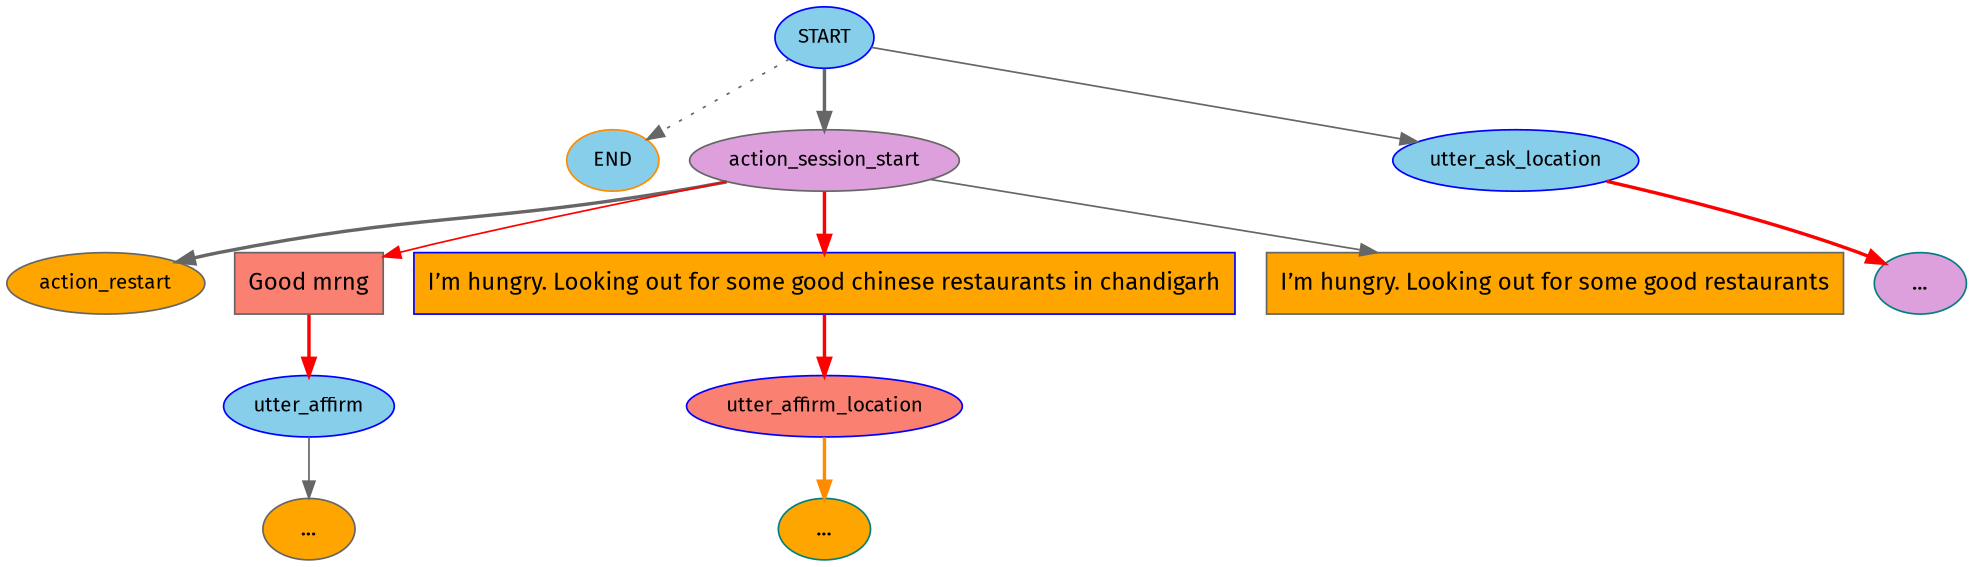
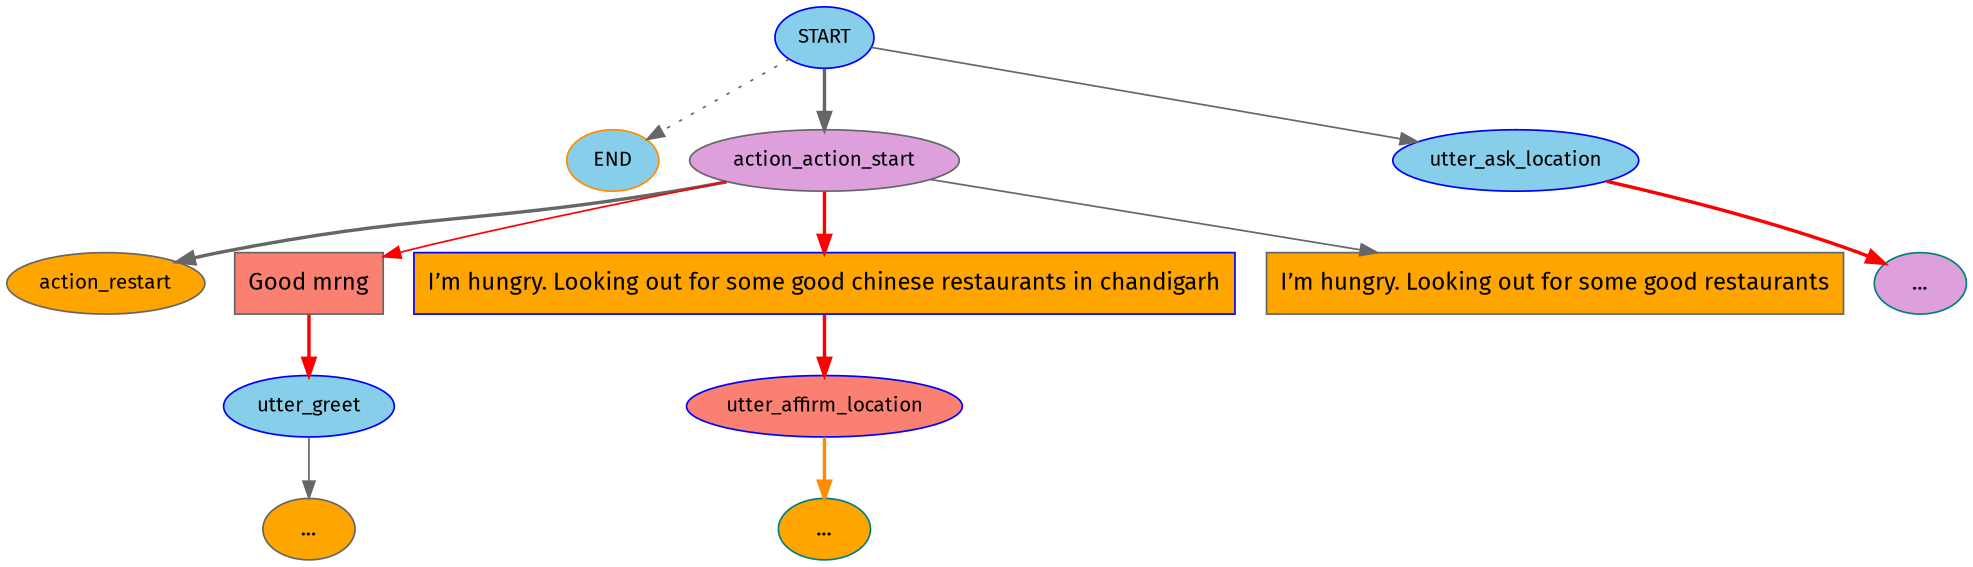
node "action_session_start": label "action_session_start" -> "action_action_start"
node "utter_affirm": label "utter_affirm" -> "utter_greet"
